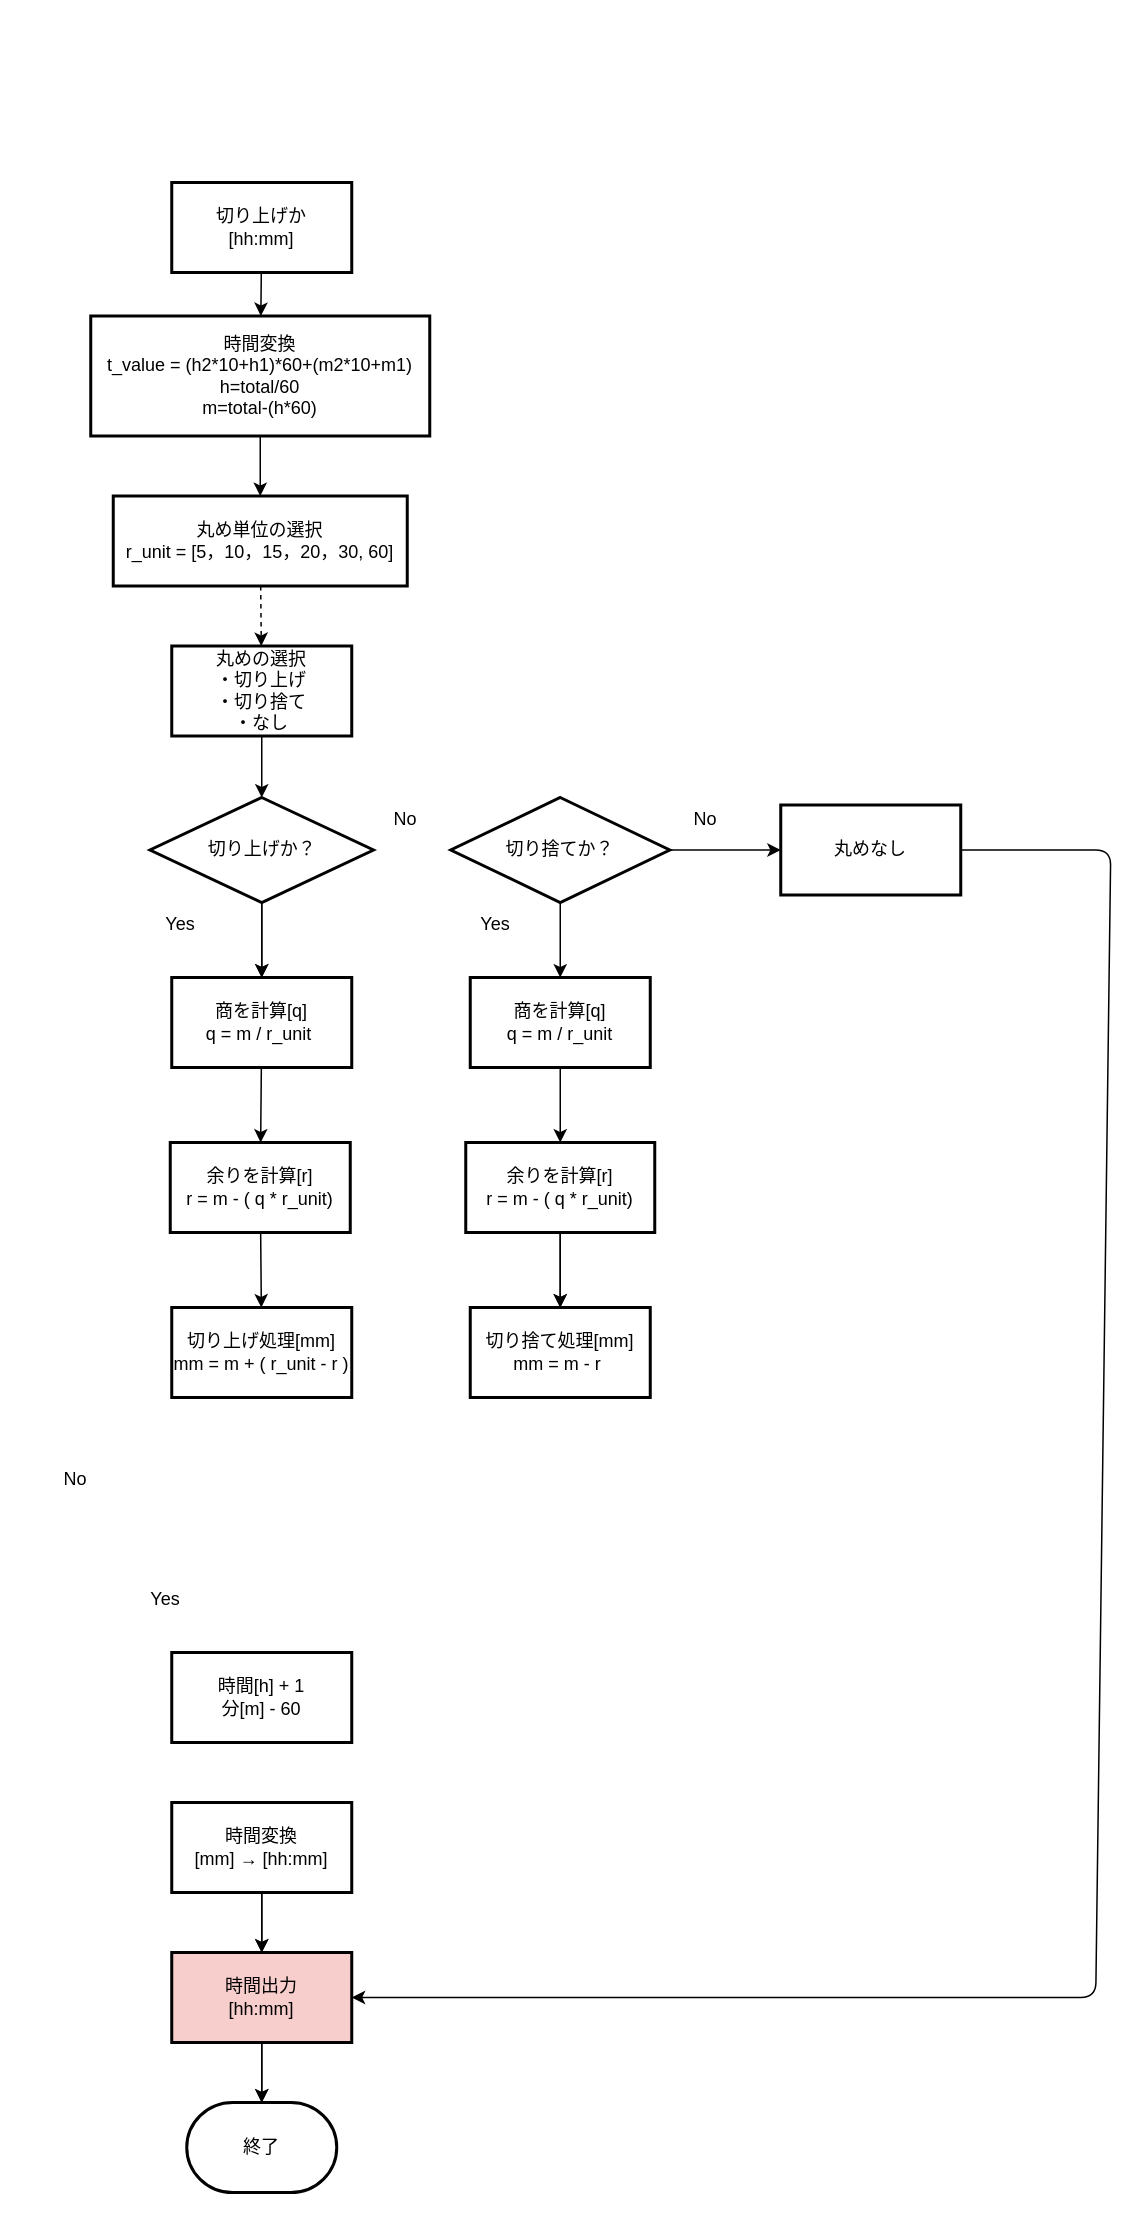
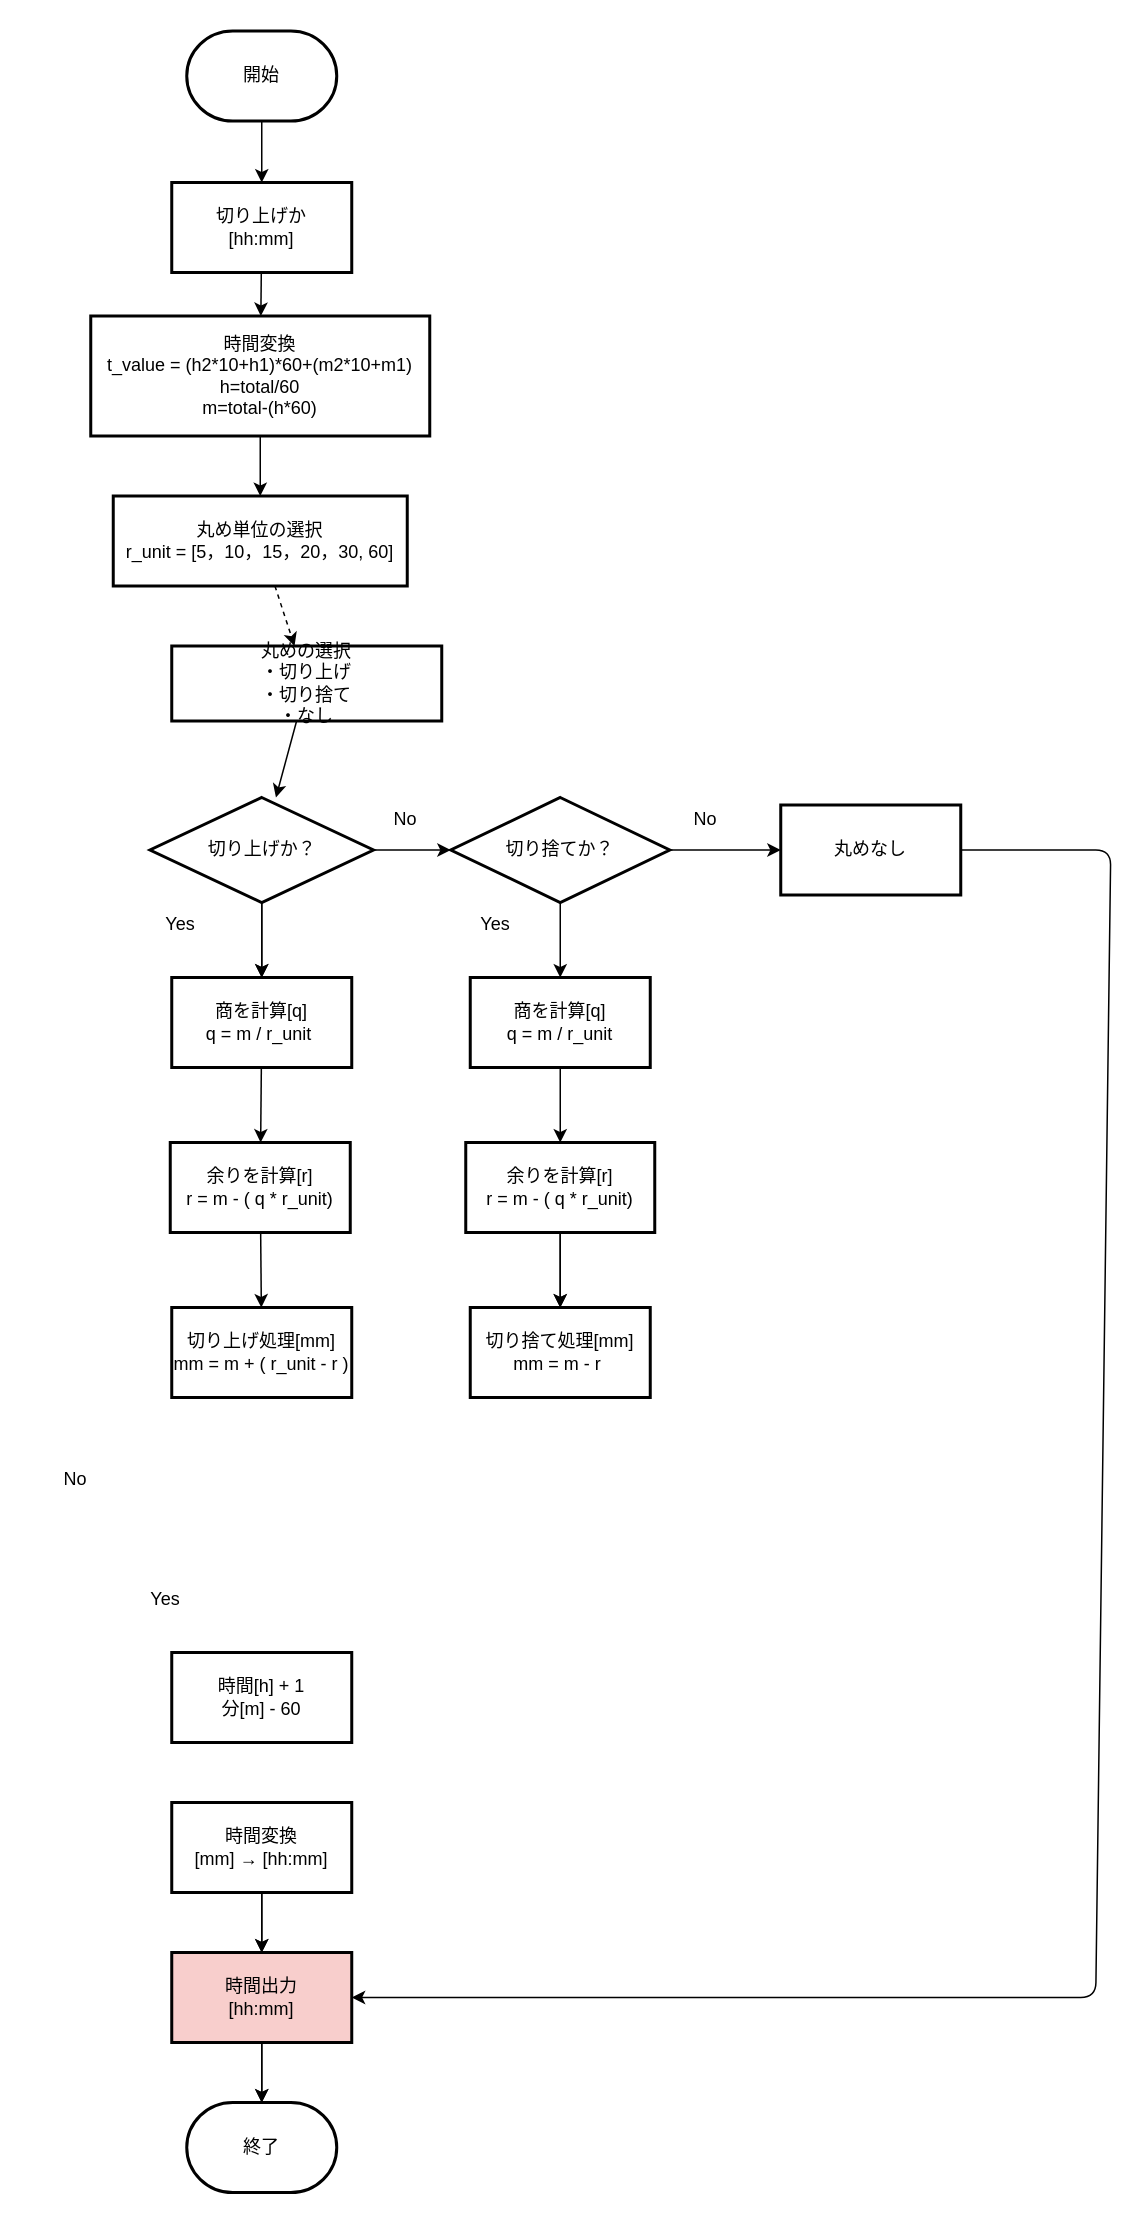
node "開始": added
edge "開始" -> "切り上げか [hh:mm]": added
node "丸めの選択 ・切り上げ ・切り捨て ・なし": size 180x90 -> 270x75
edge "切り上げか？" -> "切り捨てか？": added
